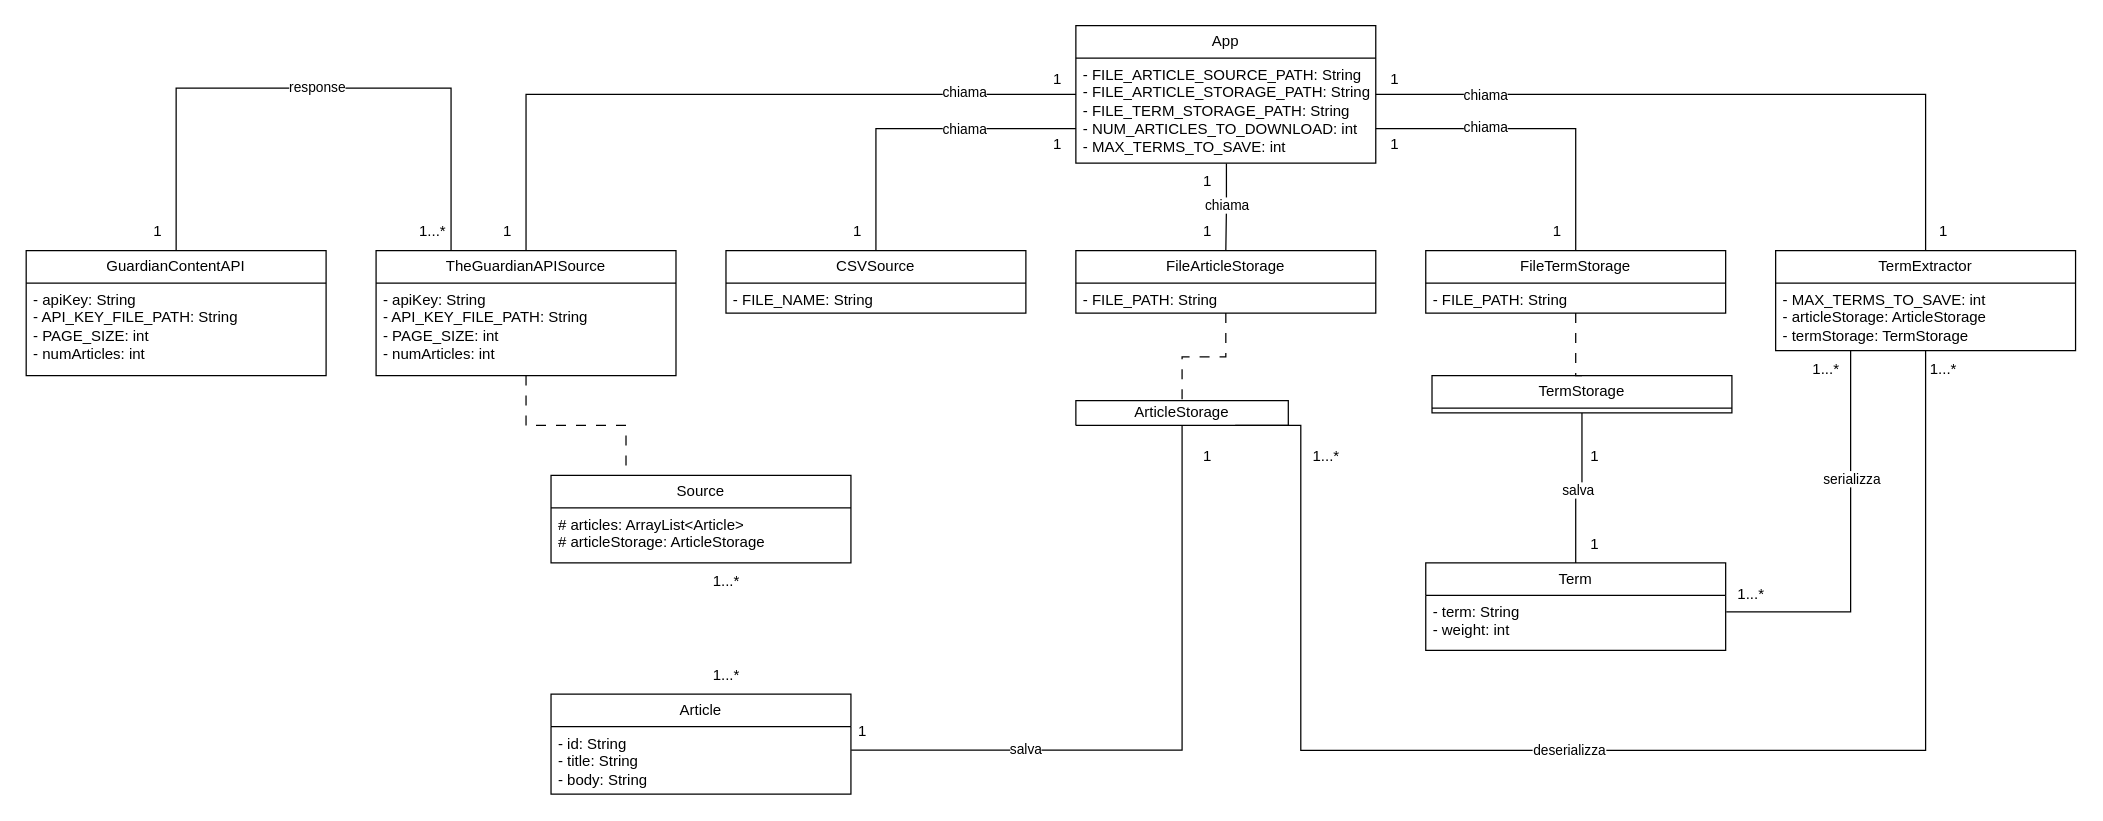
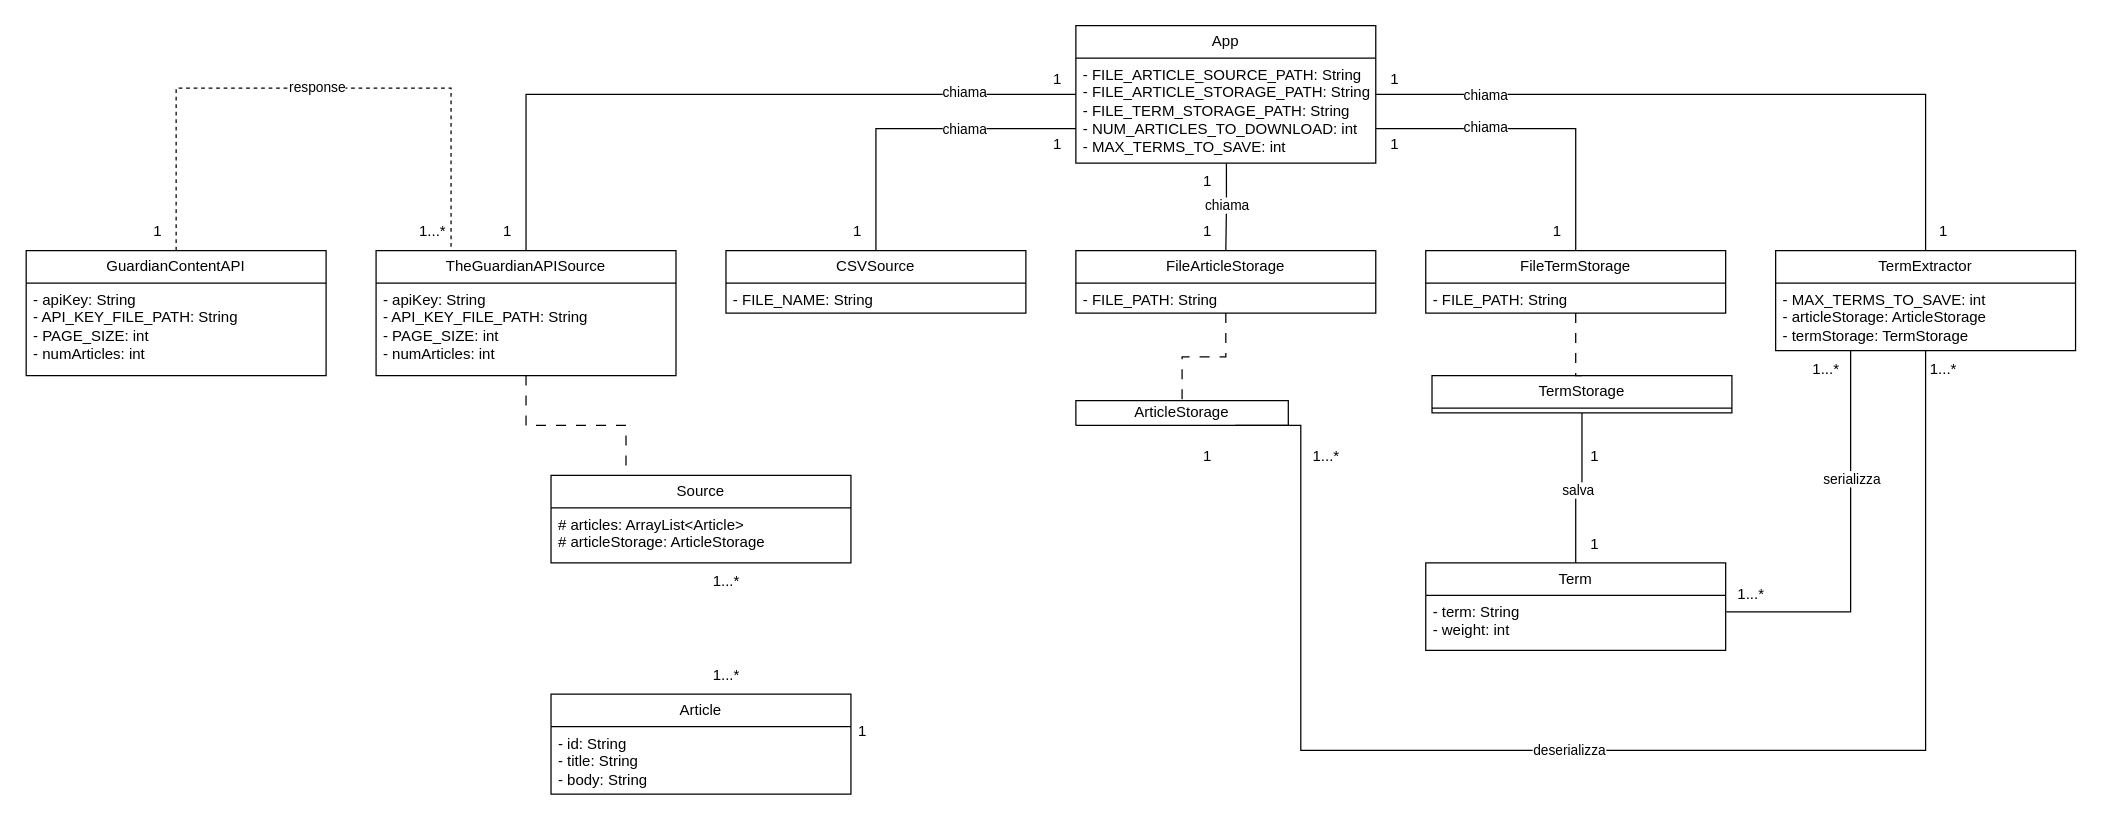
edge "GuardianContentAPI" -- "TheGuardianAPISource": style solid -> dashed
edge "ArticleStorage" -- "- id: String - title: String - body: String": removed, label "salva"
